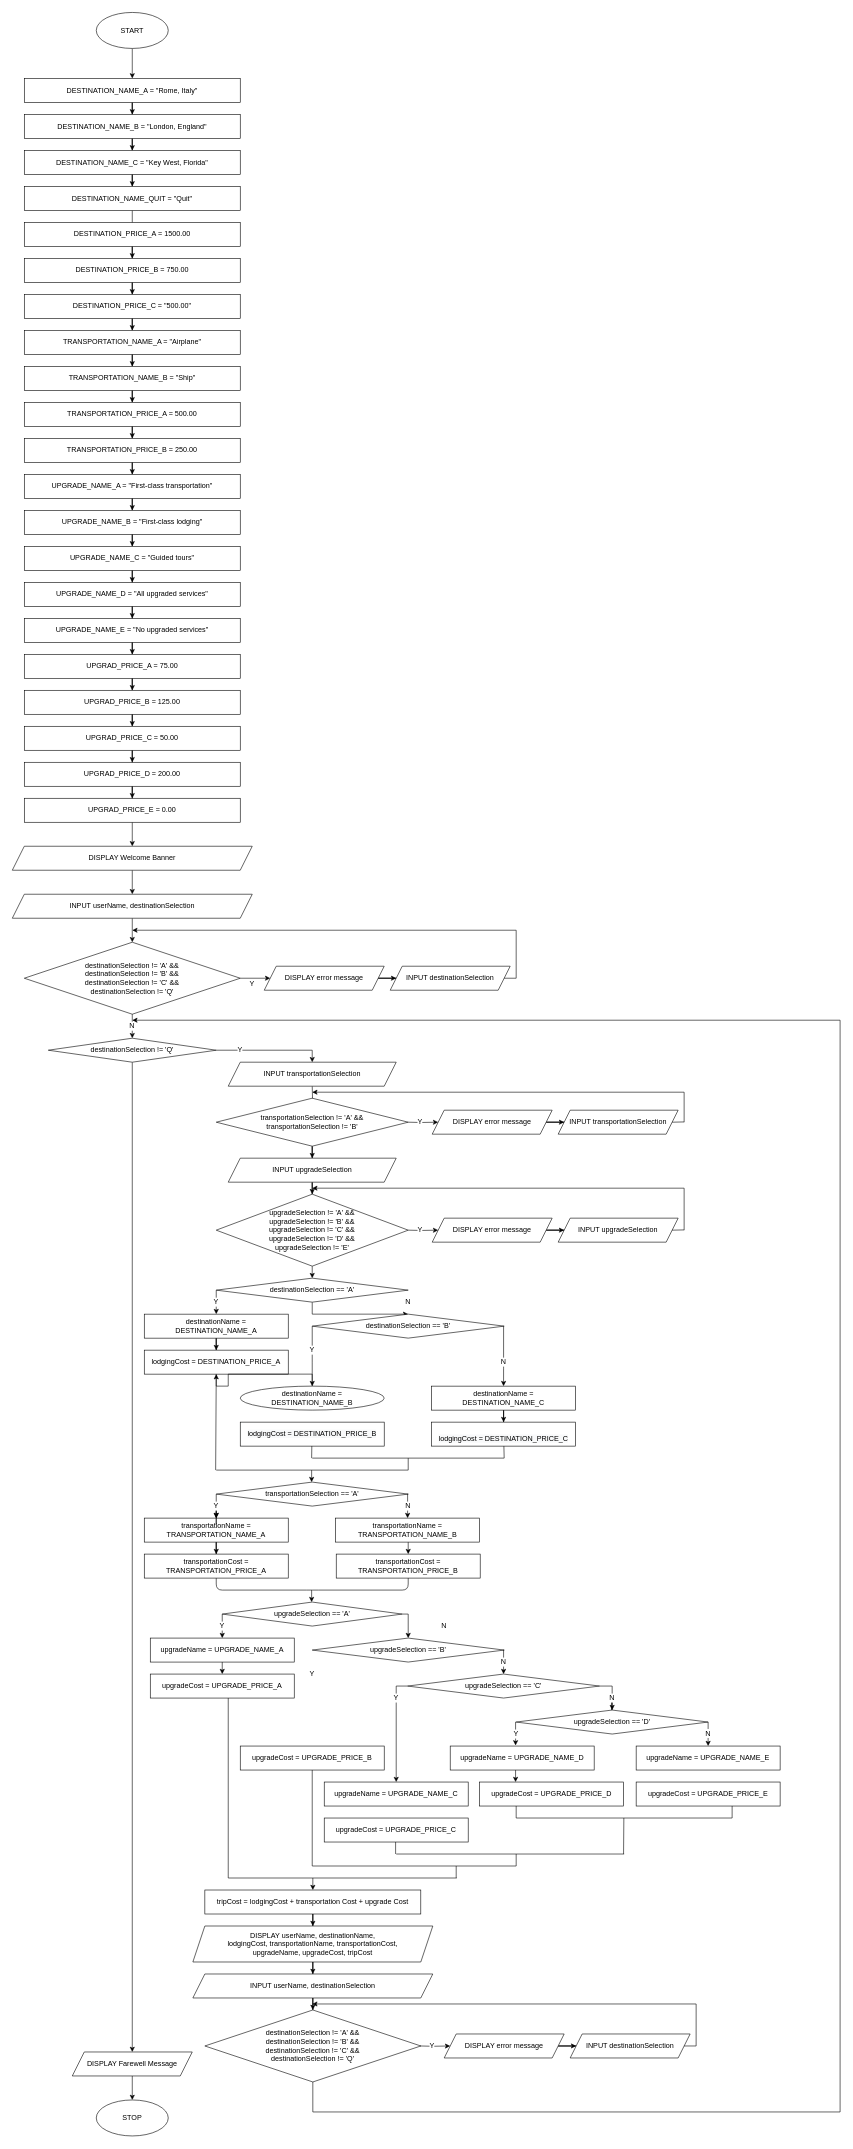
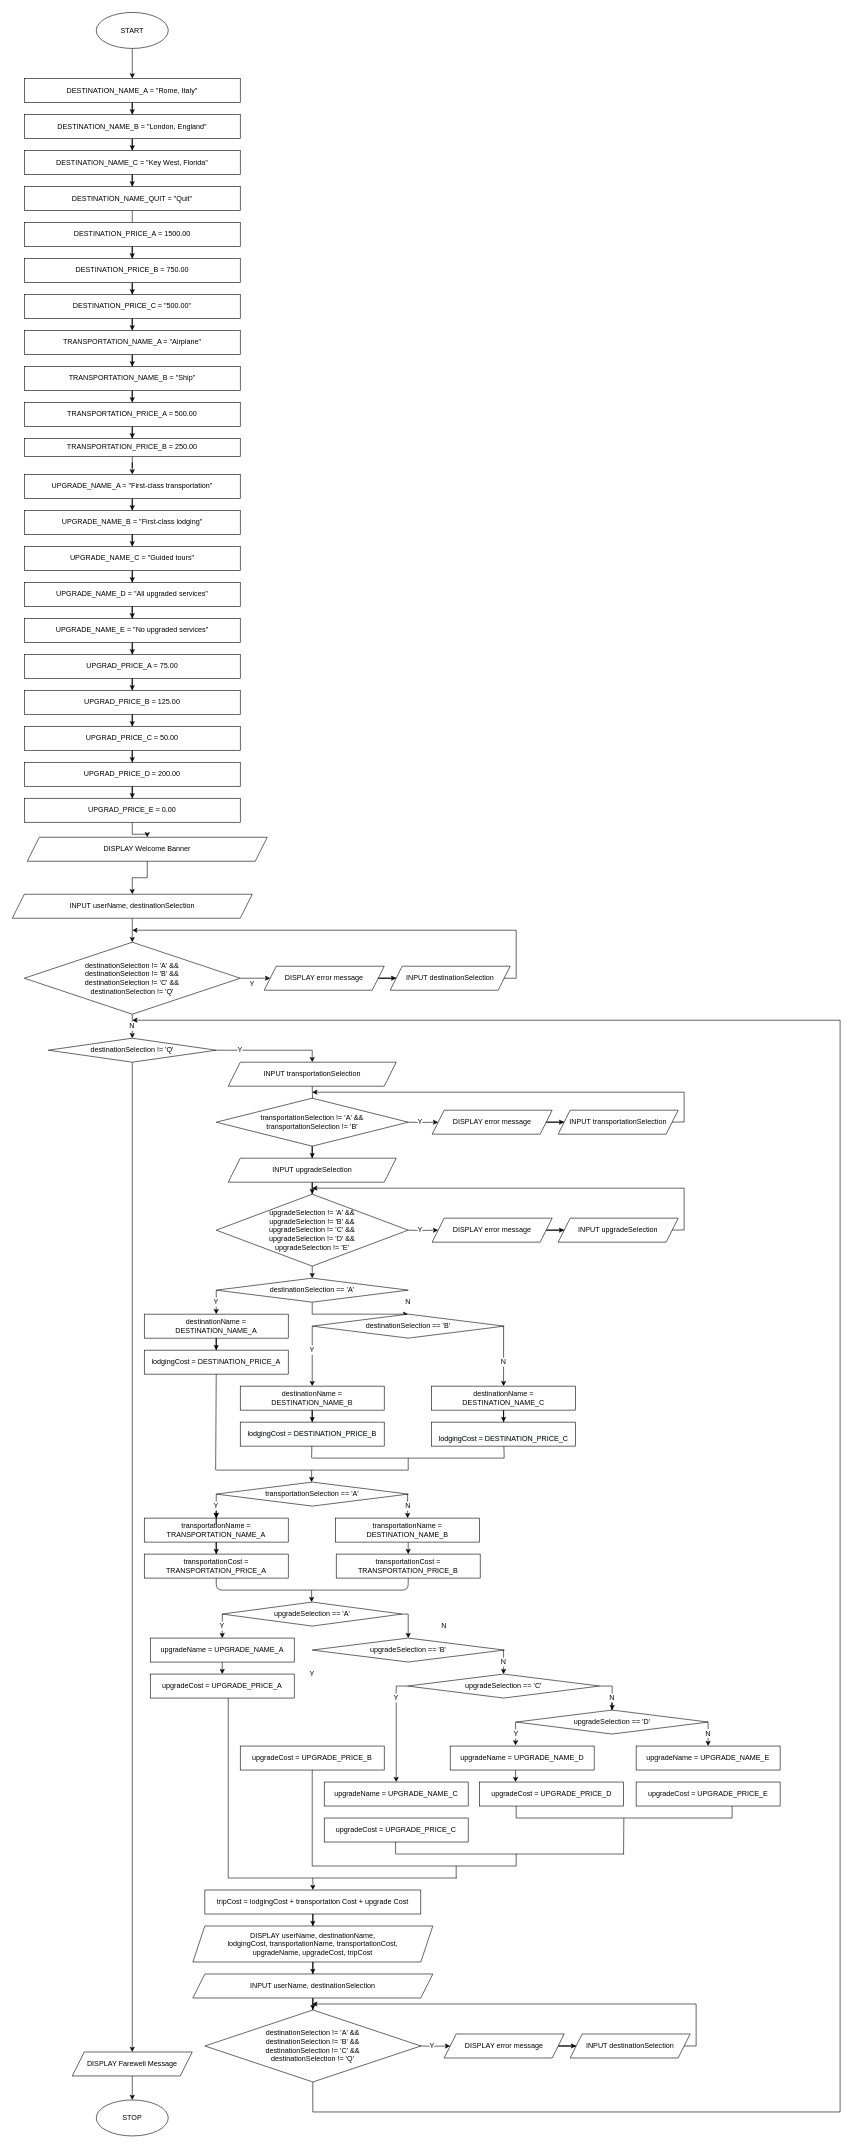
node "TRANSPORTATION_PRICE_B = 250.00": size 216x24 -> 216x18
node "DISPLAY Welcome Banner": moved (132, 858) -> (147, 849)
edge "destinationName = DESTINATION_NAME_B" -> "lodgingCost = DESTINATION_PRICE_A": now "destinationName = DESTINATION_NAME_B" -> "lodgingCost = DESTINATION_PRICE_B"
node "destinationName = DESTINATION_NAME_B": shape ellipse -> rectangle
node "transportationName = TRANSPORTATION_NAME_B": label "transportationName = TRANSPORTATION_NAME_B" -> "transportationName = DESTINATION_NAME_B"
